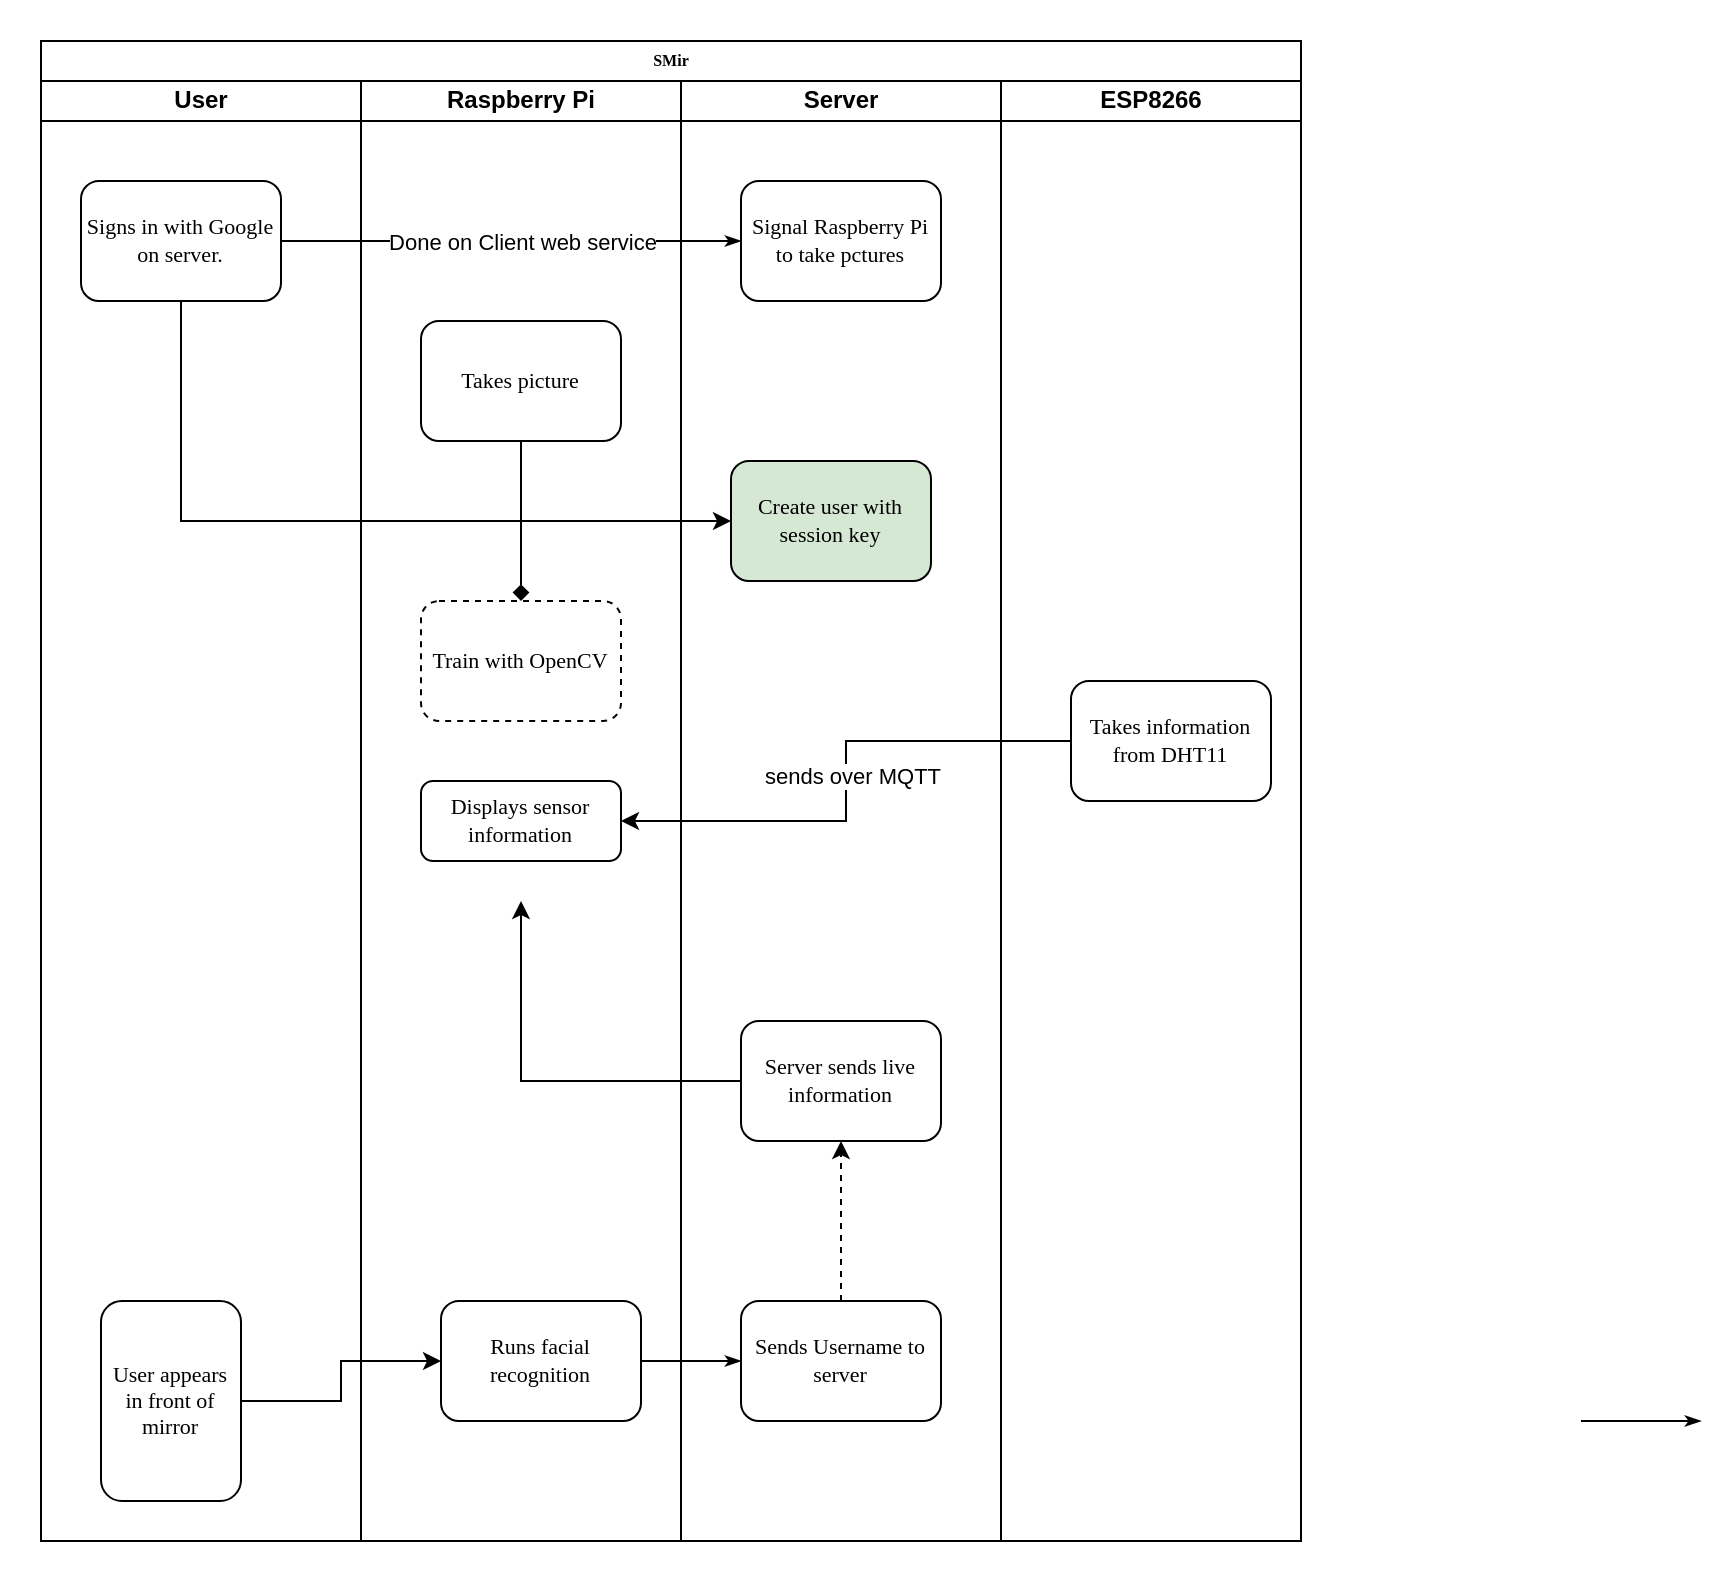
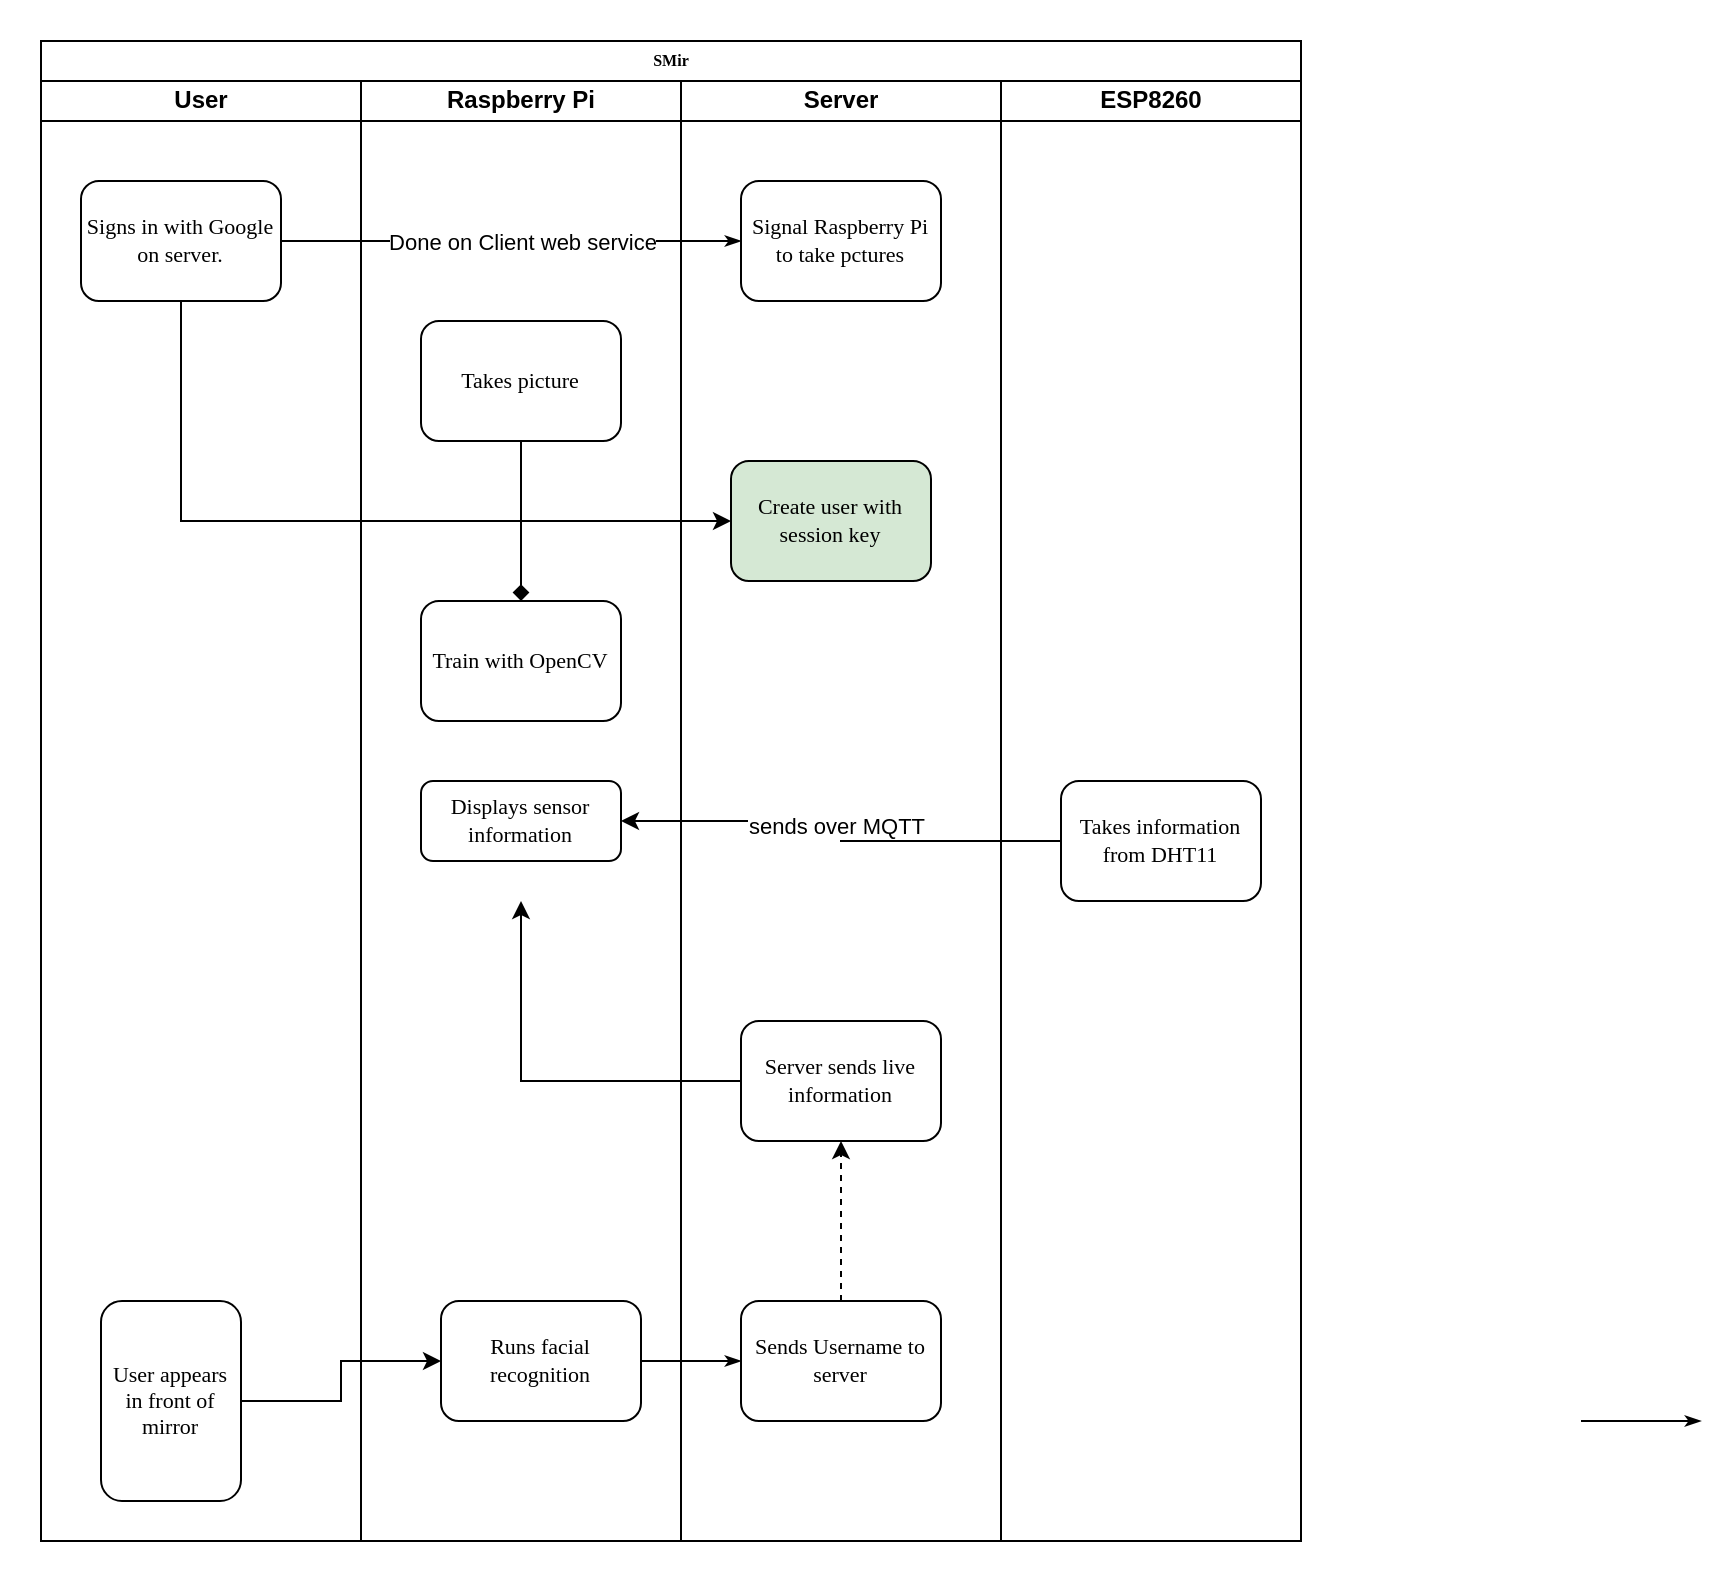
node "ESP8266": label "ESP8266" -> "ESP8260"
node "Train with OpenCV": style dashed -> solid
node "Takes information from DHT11": moved (1171, 741) -> (1161, 841)
